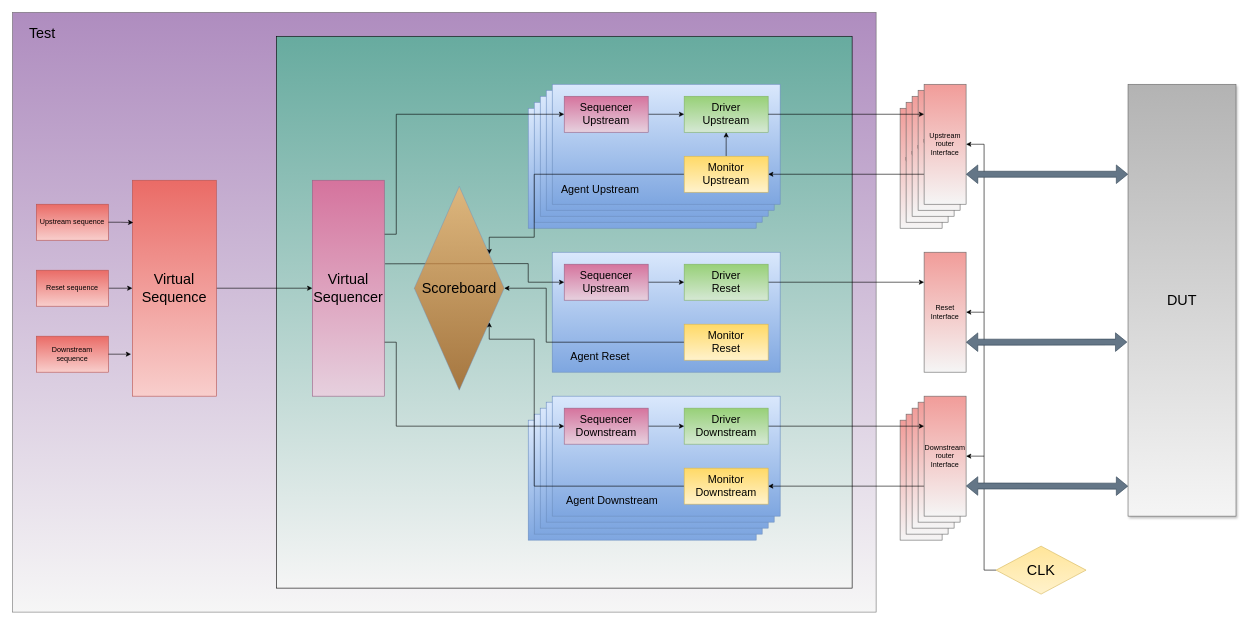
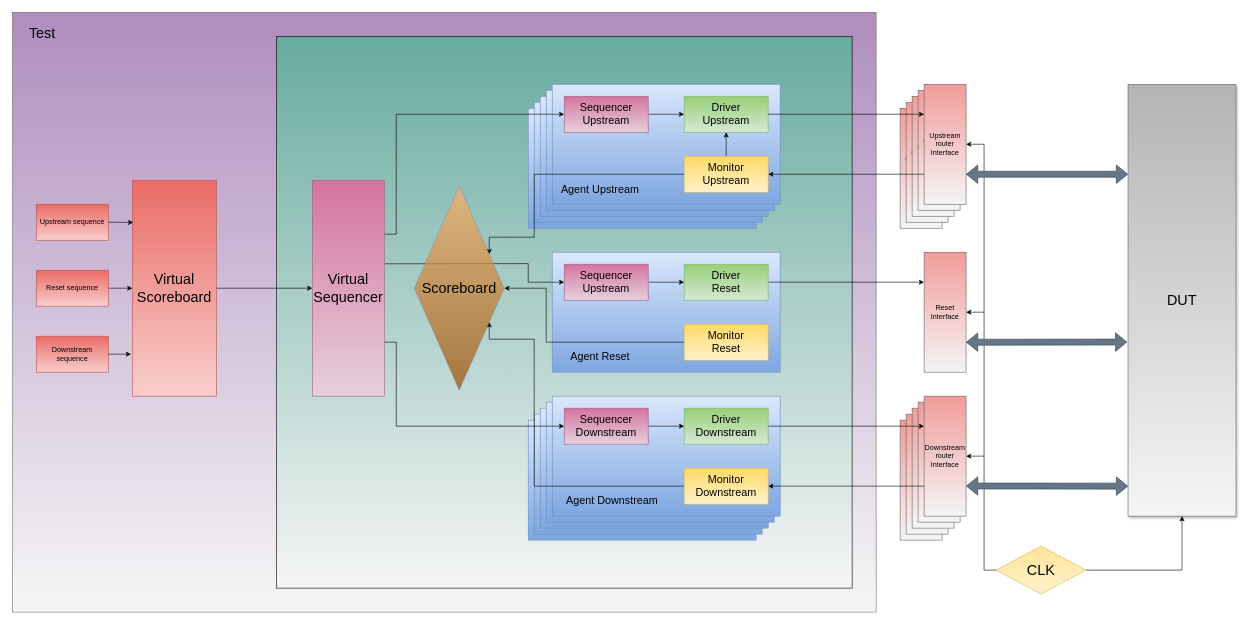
node "Virtual Sequence": label "Virtual Sequence" -> "Virtual Scoreboard"
edge "CLK" -> "DUT": added
